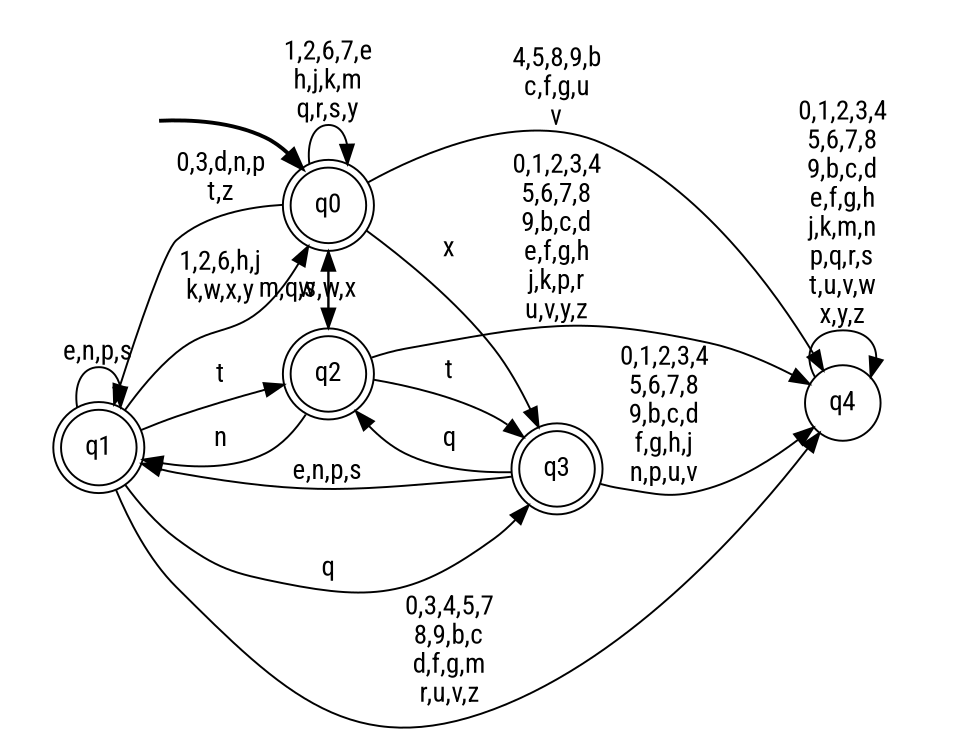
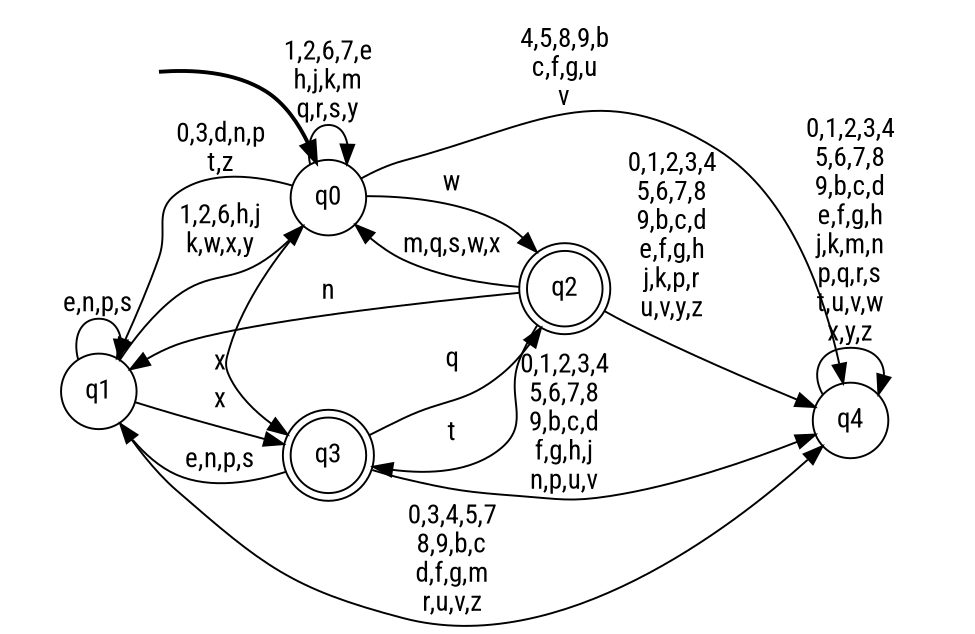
node "q0": shape doublecircle -> circle
edge "q1" -> "q2": removed, label "t"
node "q1": shape doublecircle -> circle
edge "q1" -> "q3": label "q" -> "x"
